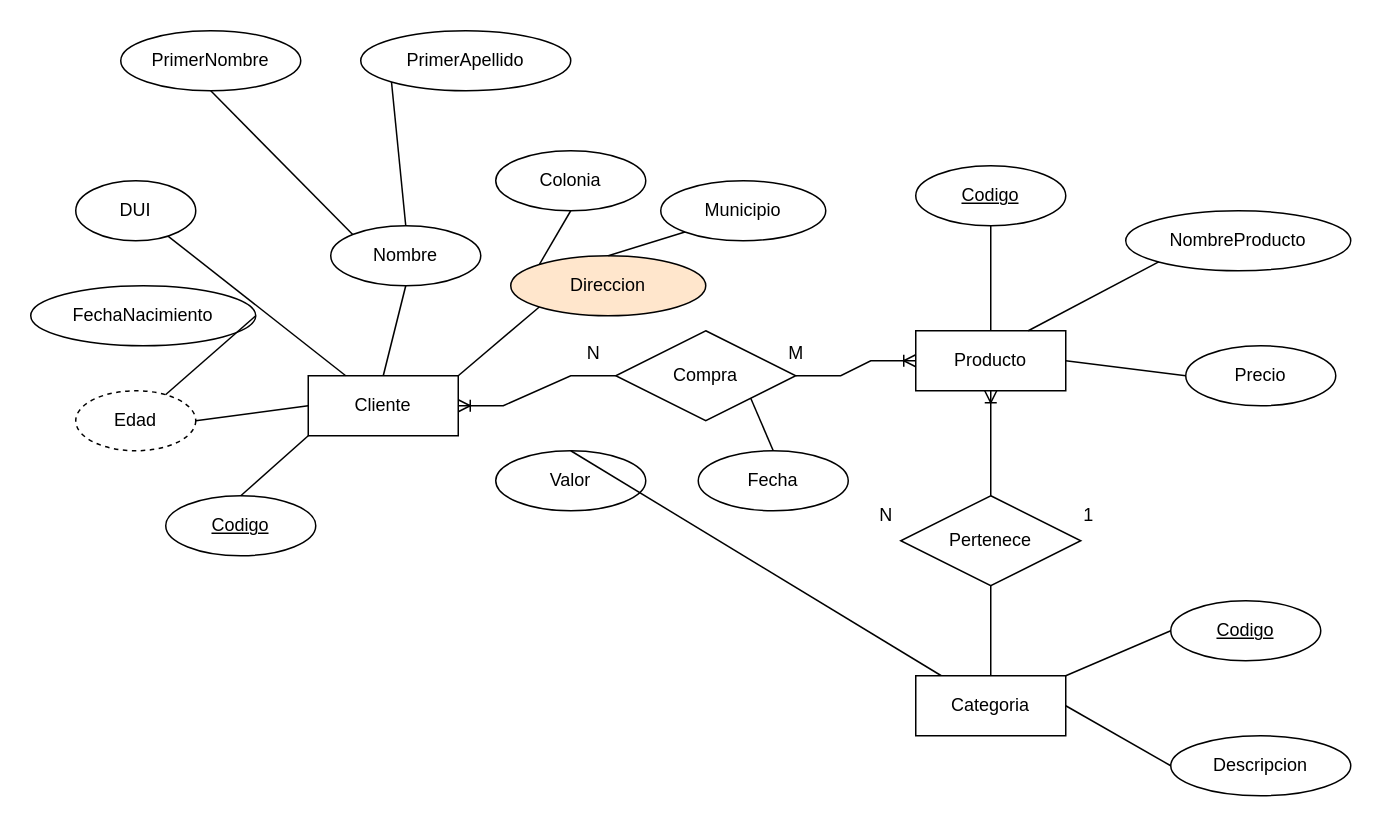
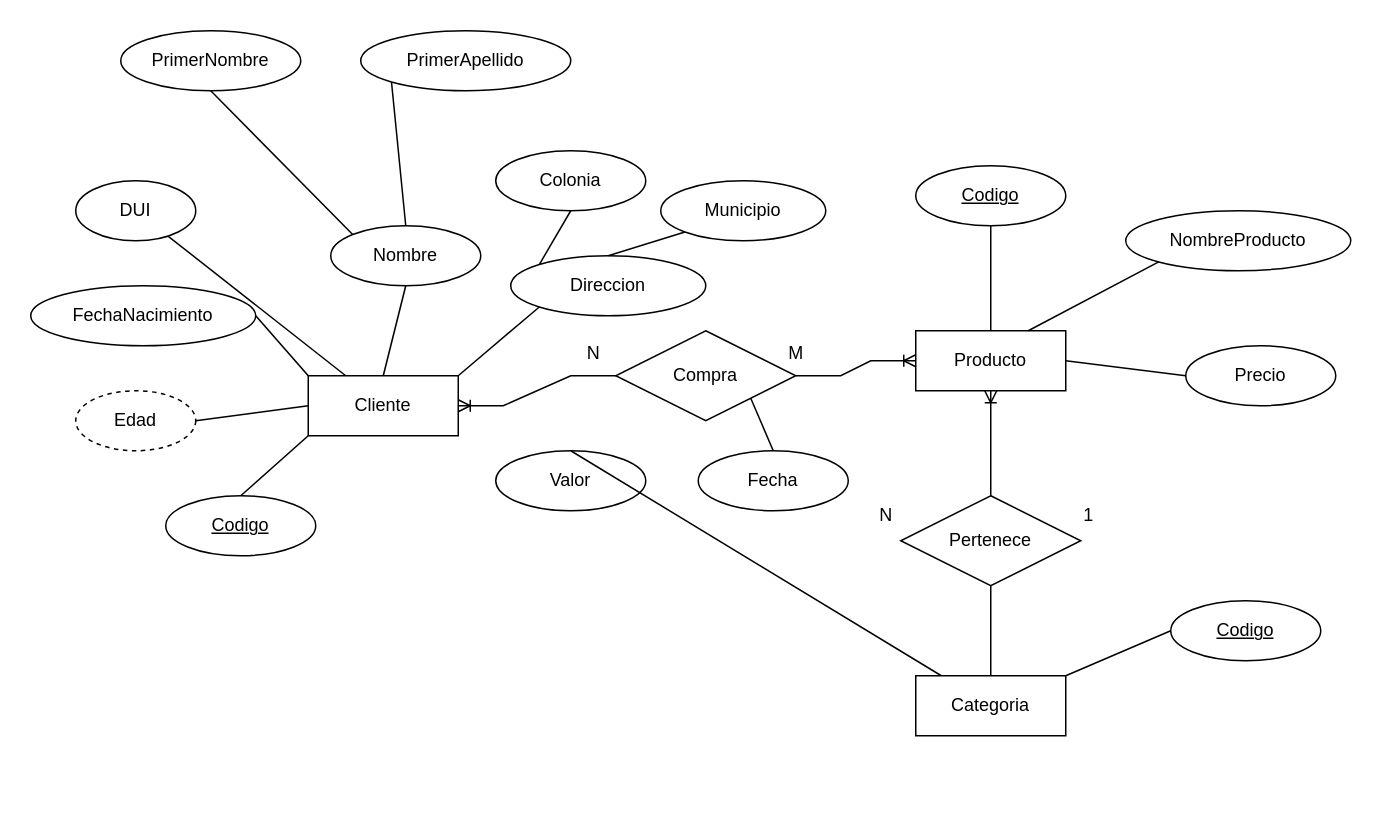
node "Direccion": fillcolor #ffe6cc -> #ffffff
edge "FechaNacimiento" -- "Edad": now "FechaNacimiento" -- "Cliente"
edge "Categoria" -- "Descripcion": removed
node "Descripcion": removed
